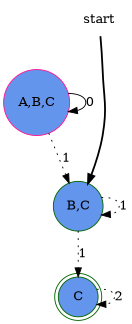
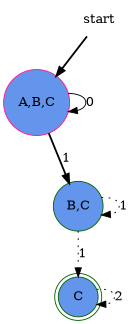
edge "start" -> "B,C": now "start" -> "A,B,C"
edge "A,B,C" -> "B,C": style dotted -> bold
